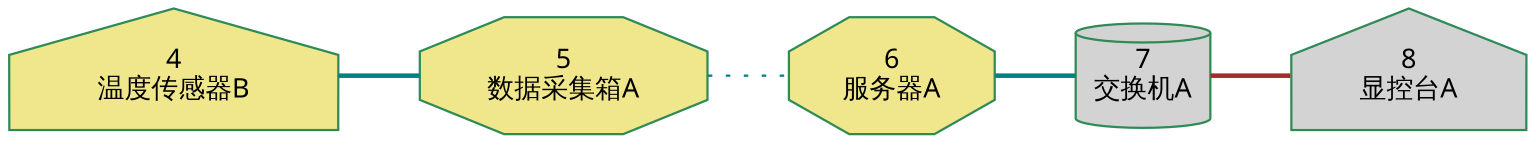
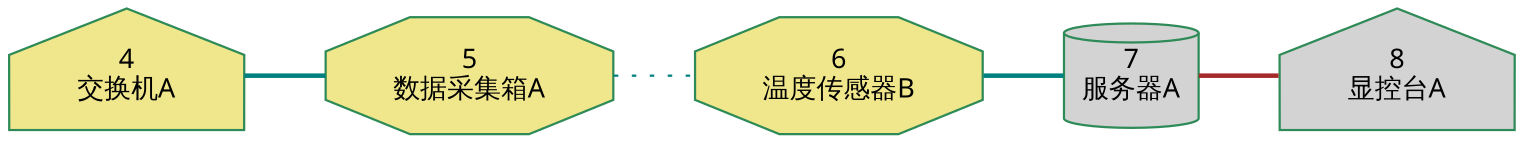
node "4 温度传感器B": label "4 温度传感器B" -> "4 交换机A"
node "6 服务器A": label "6 服务器A" -> "6 温度传感器B"
node "7 交换机A": label "7 交换机A" -> "7 服务器A"
